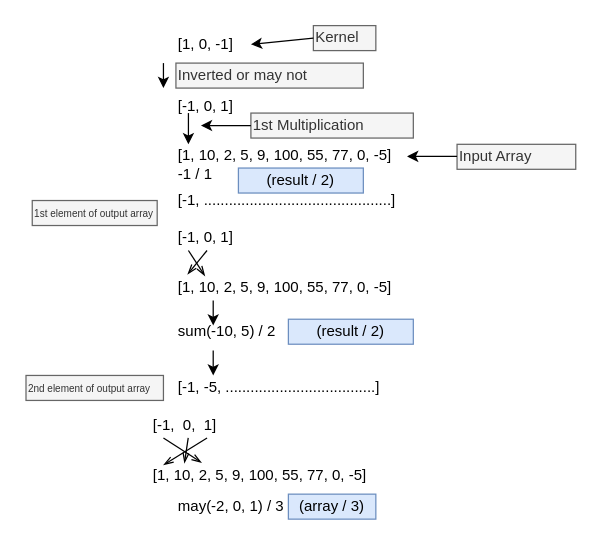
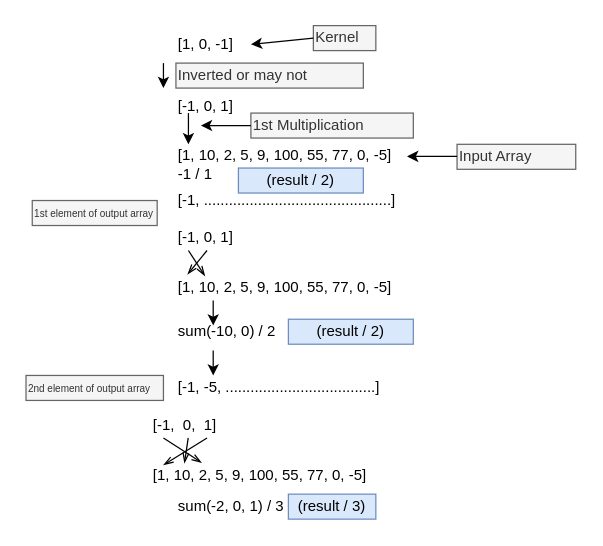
node "sum(-10, 5) / 2": label "sum(-10, 5) / 2" -> "sum(-10, 0) / 2"
node "may(-2, 0, 1) / 3": label "may(-2, 0, 1) / 3" -> "sum(-2, 0, 1) / 3"
node "(array / 3)": label "(array / 3)" -> "(result / 3)"
